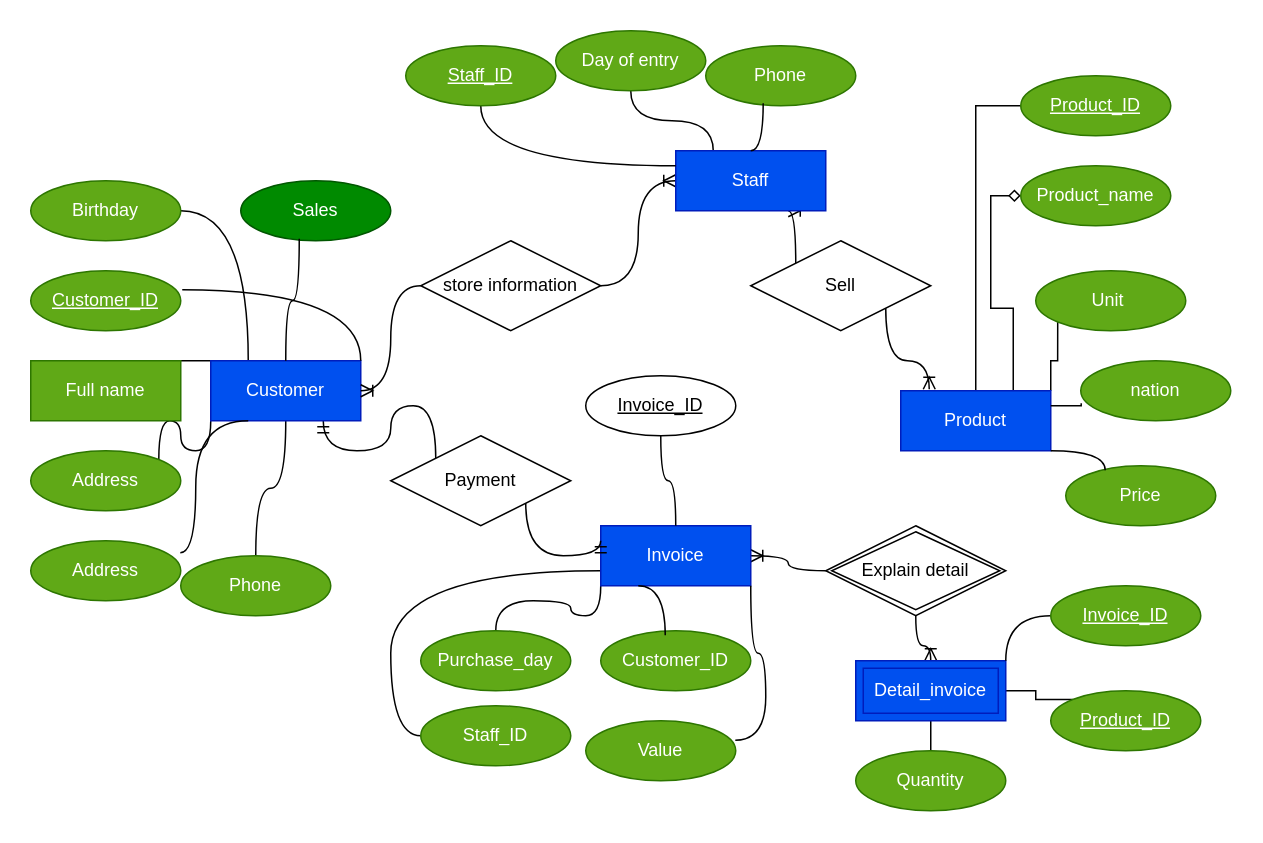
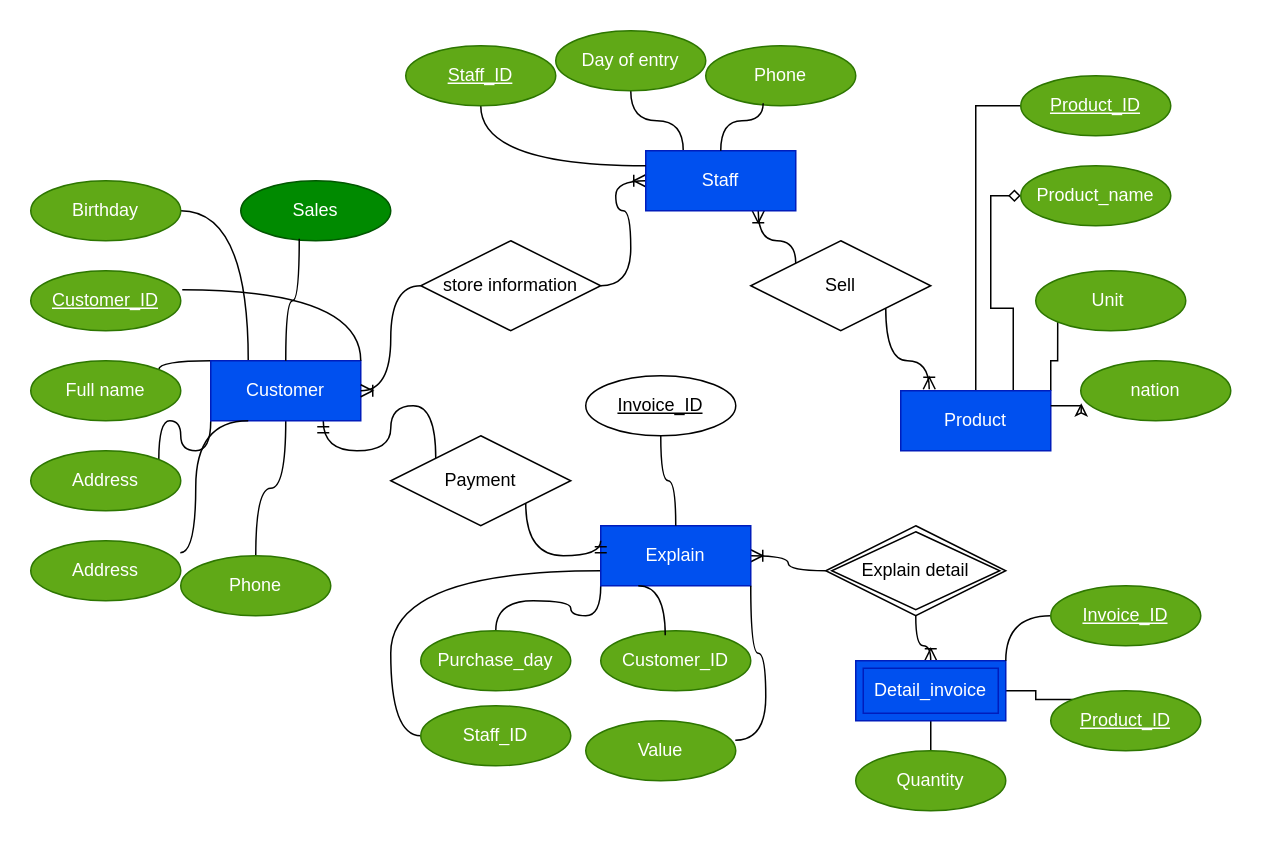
node "Staff": moved (751, 181) -> (721, 181)
node "Full name": shape rectangle -> ellipse
edge "nation" -- "Product": arrowhead none -> classic
edge "Product" -- "Price": removed
node "Price": removed
node "Invoice": label "Invoice" -> "Explain"
